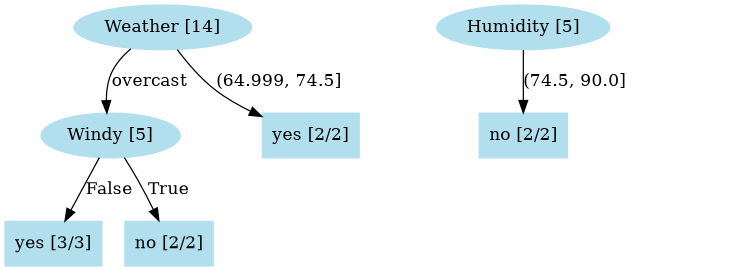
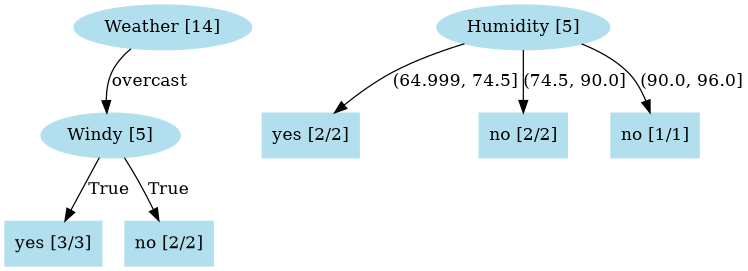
edge "Weather [14]" -> "yes [2/2]": now "Humidity [5]" -> "yes [2/2]"
node "no [1/1]": added
edge "Windy [5]" -> "yes [3/3]": label "False" -> "True"
